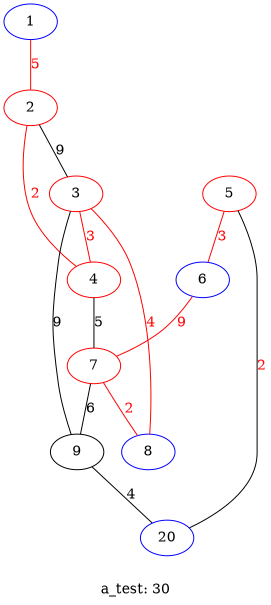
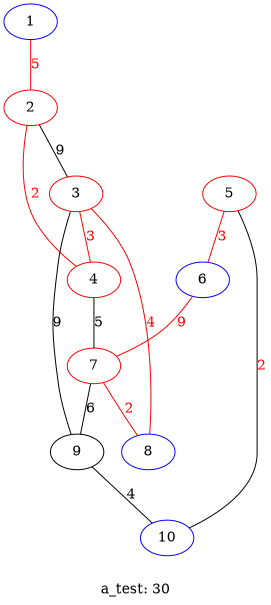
node "20": label "20" -> "10"
